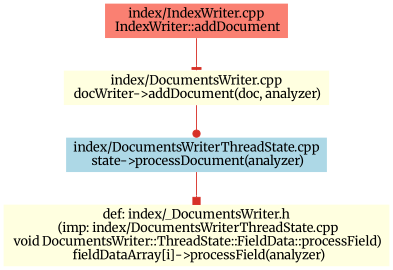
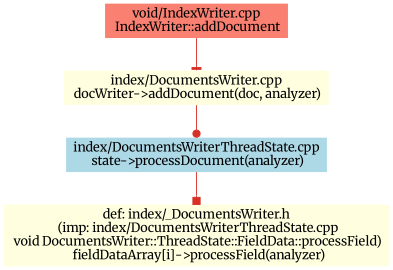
node "index/IndexWriter.cpp IndexWriter::addDocument": label "index/IndexWriter.cpp IndexWriter::addDocument" -> "void/IndexWriter.cpp IndexWriter::addDocument"
